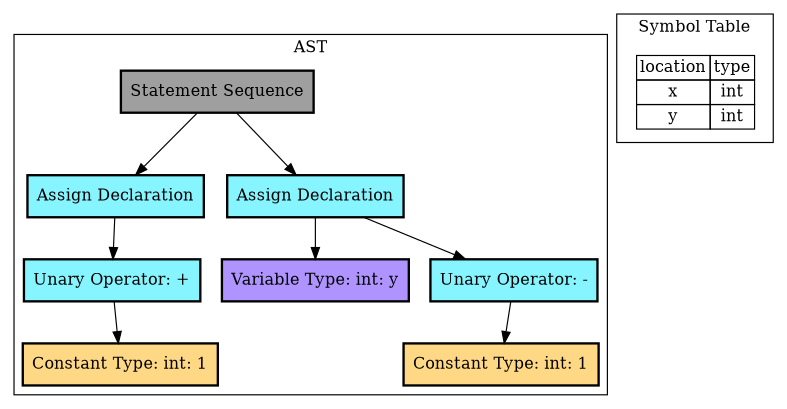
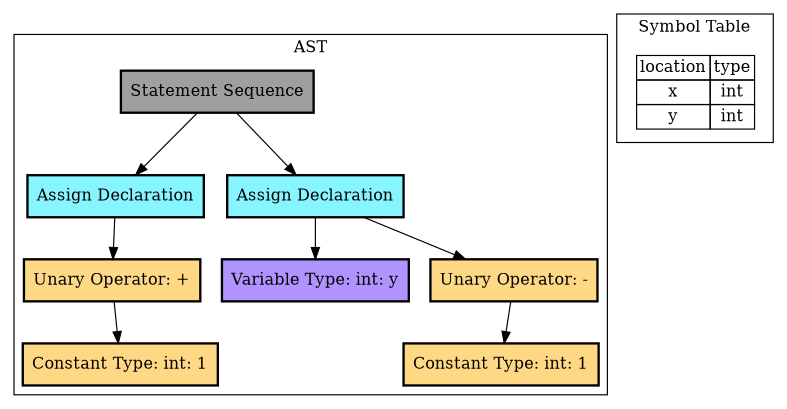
node "Unary Operator: +": fillcolor #87f5ff -> #ffd885
node "Unary Operator: -": fillcolor #87f5ff -> #ffd885
